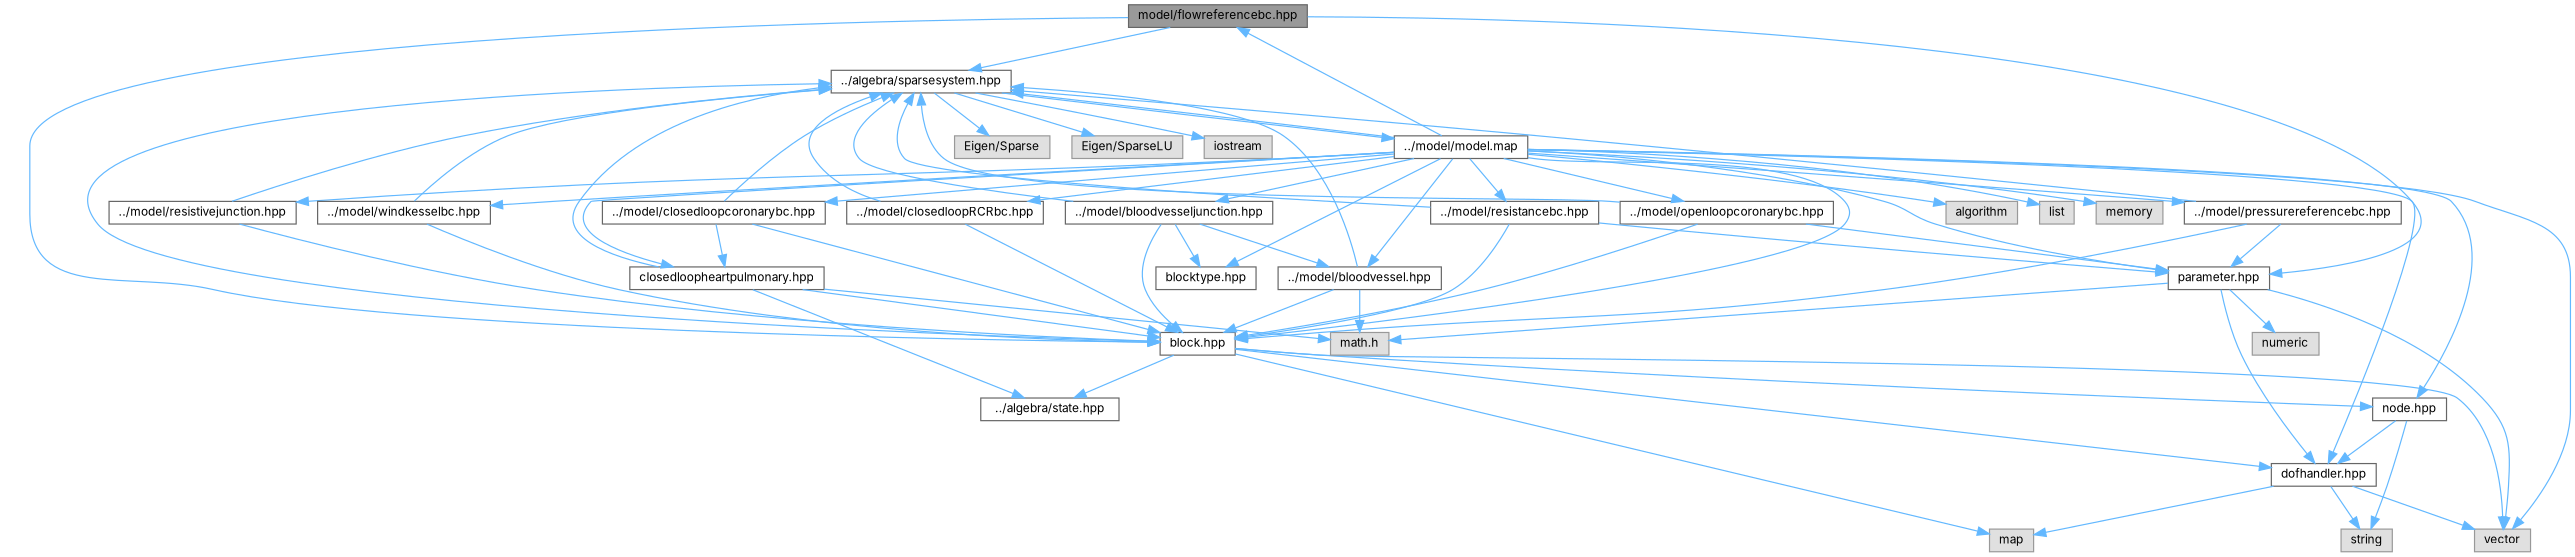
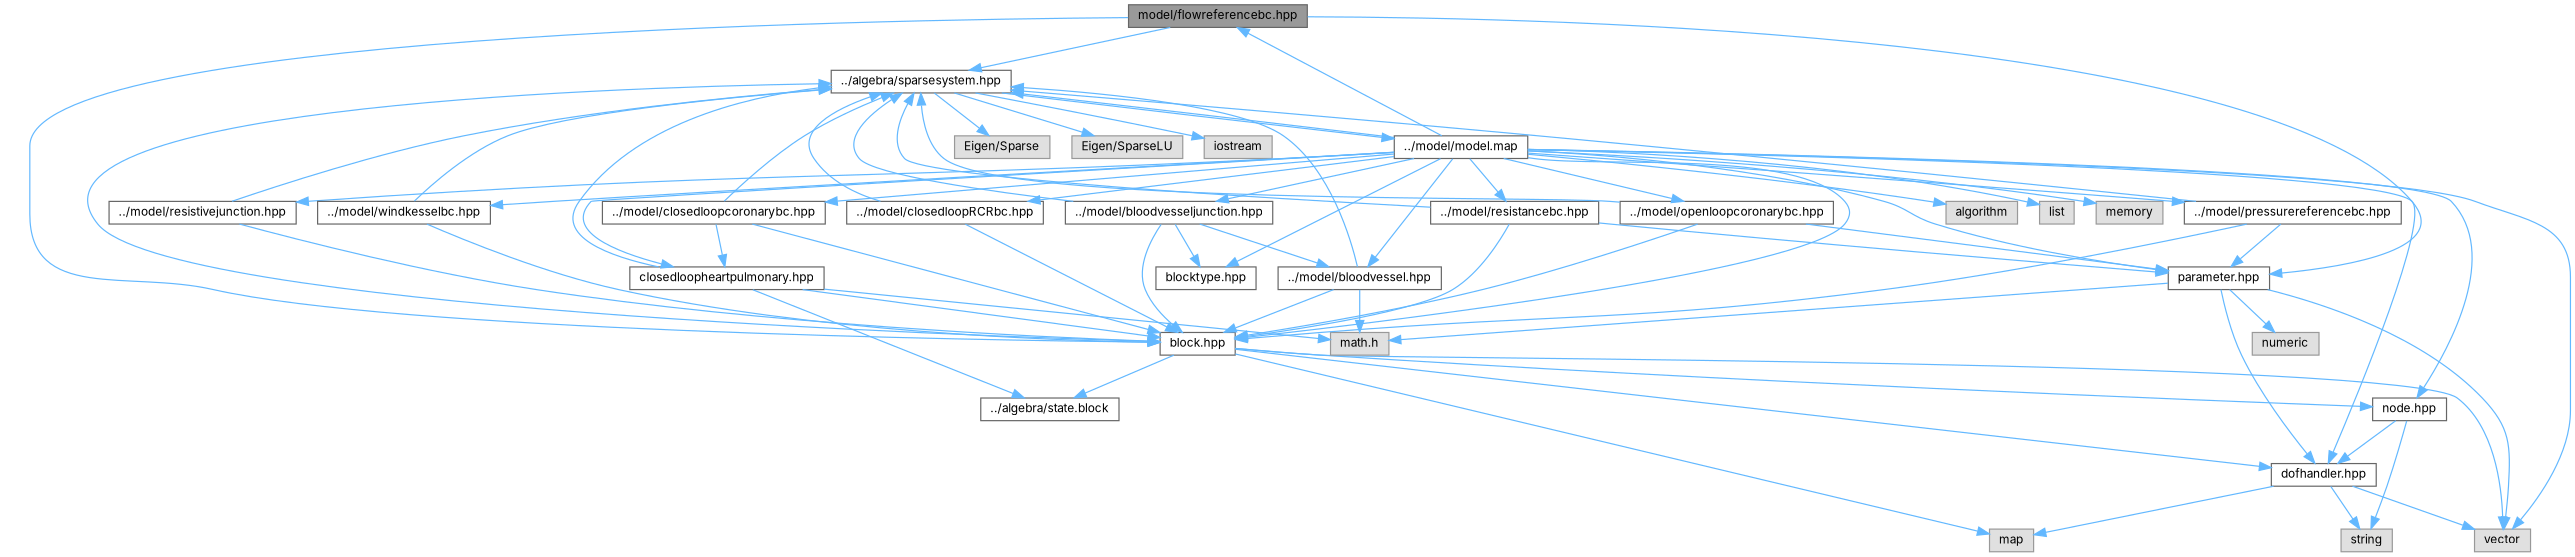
node "../algebra/state.hpp": label "../algebra/state.hpp" -> "../algebra/state.block"
